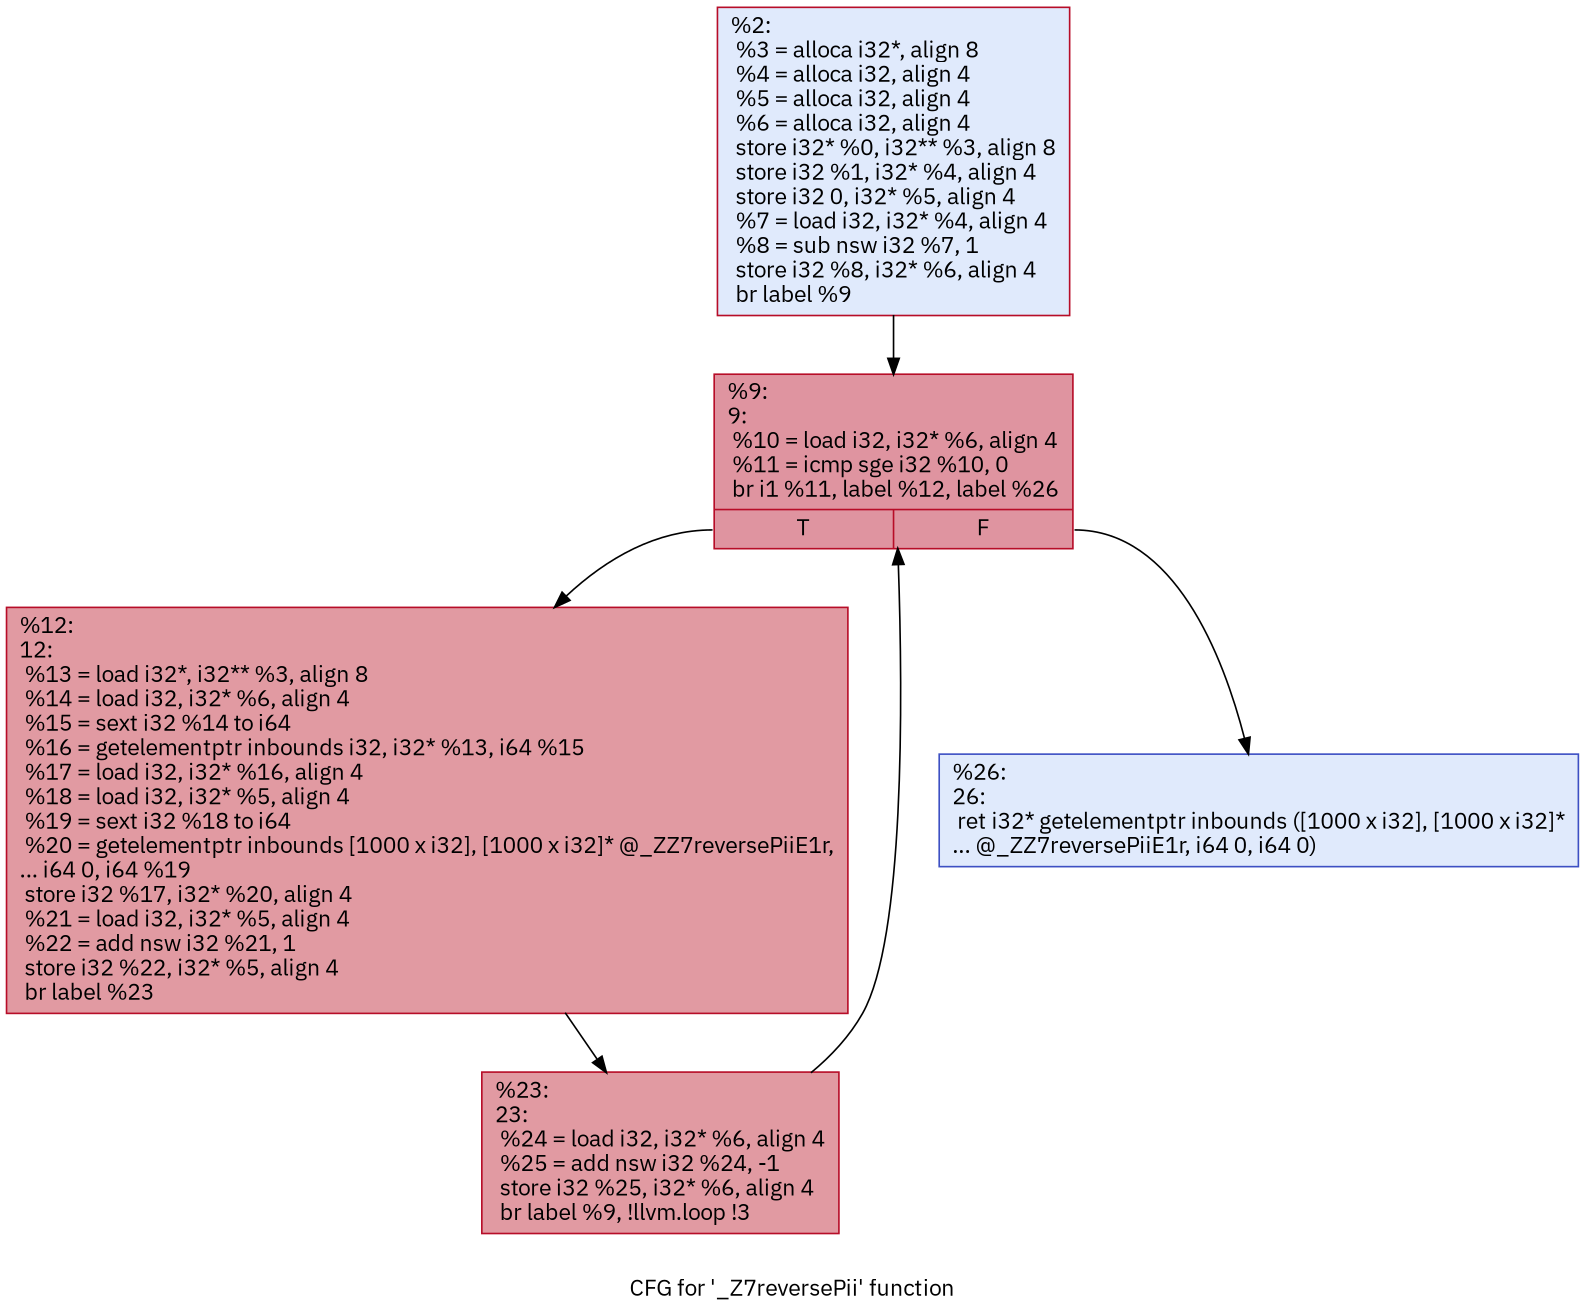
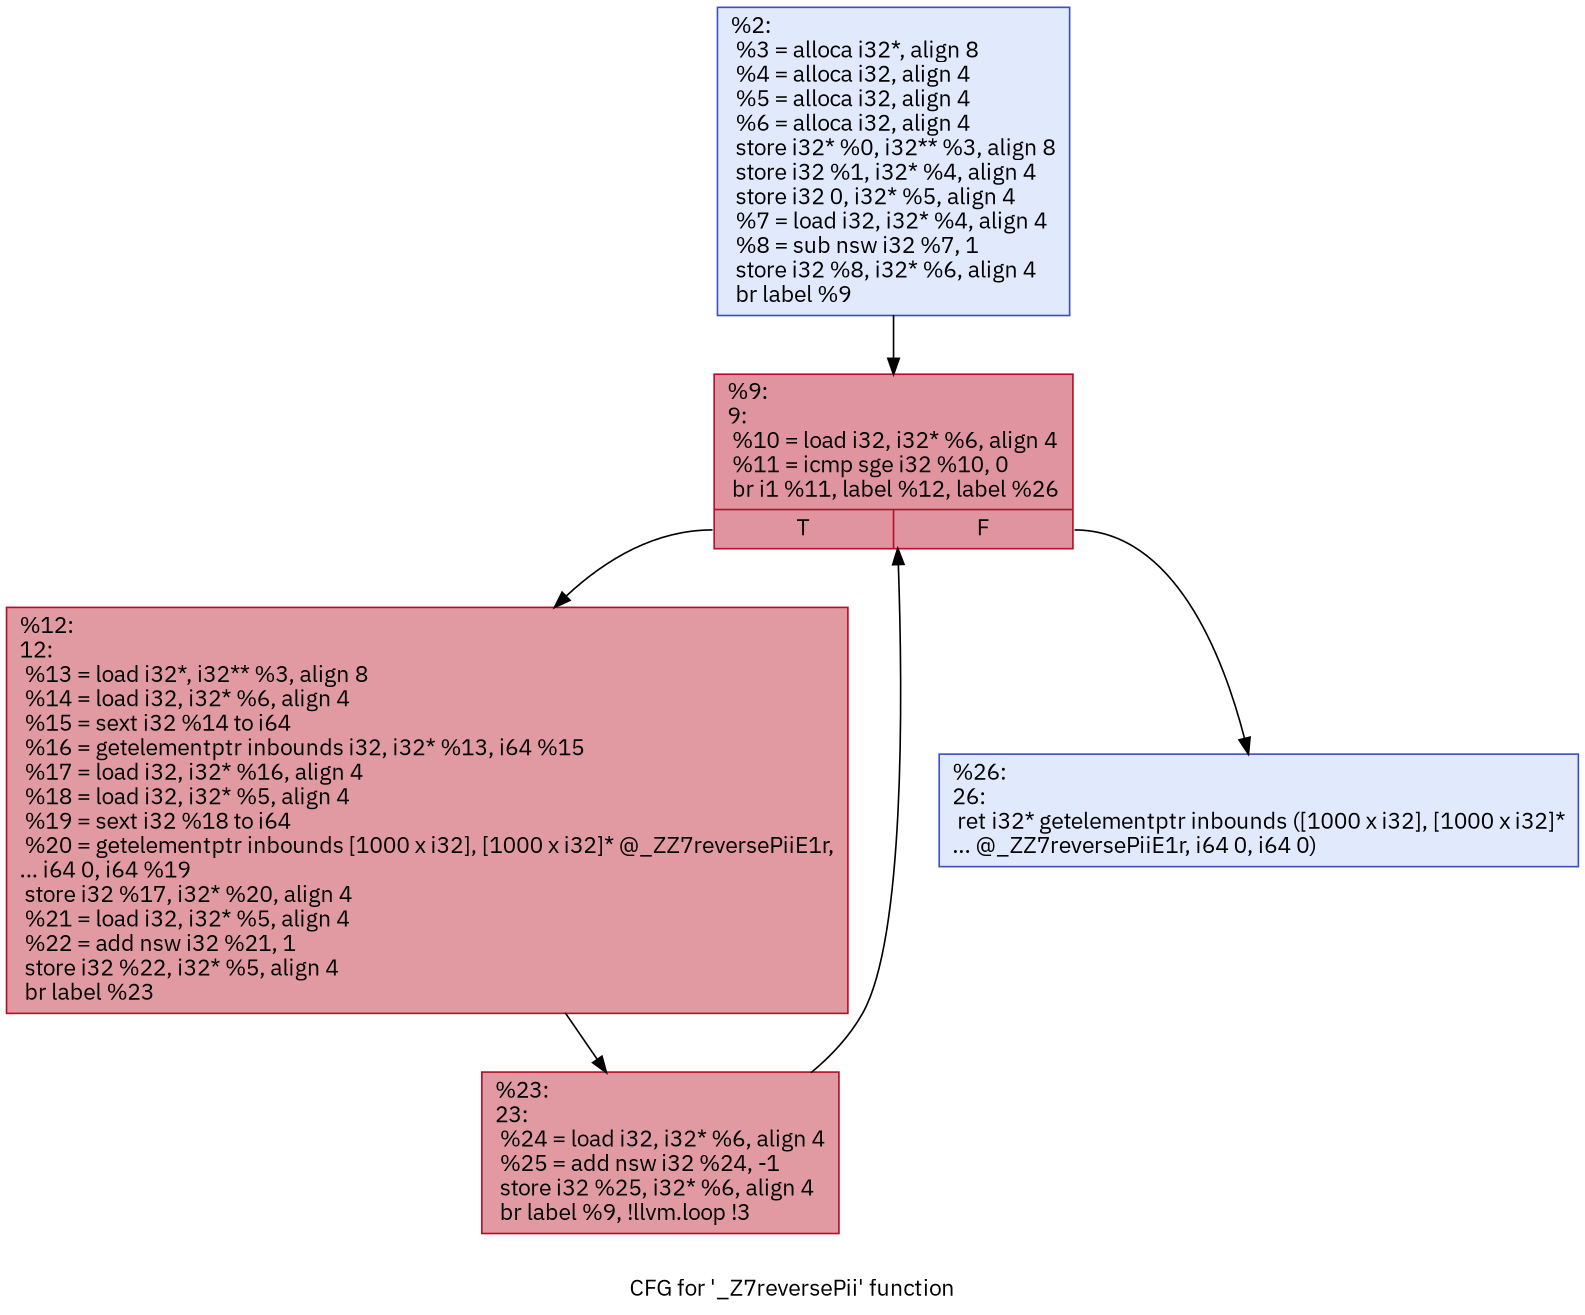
node "%2:": color #b70d28ff -> #3d50c3ff
